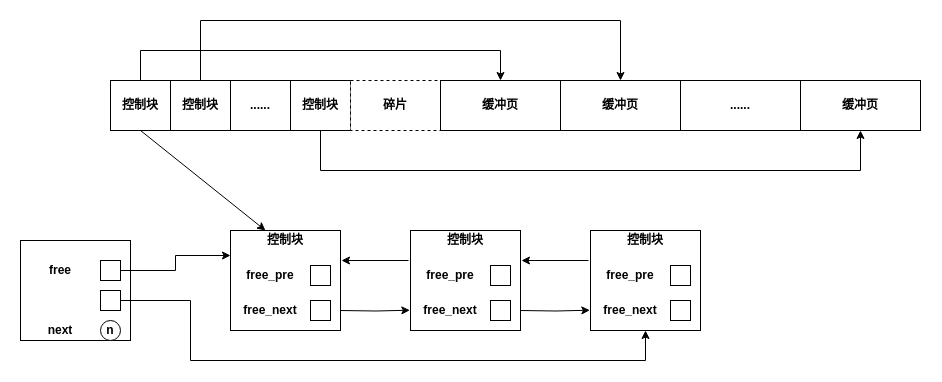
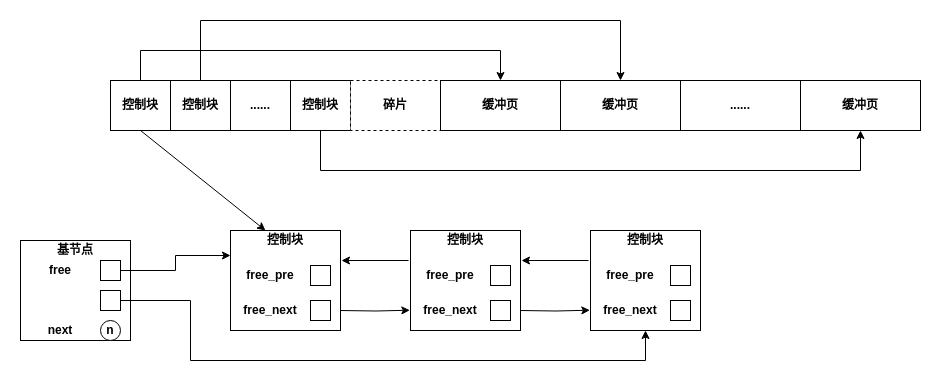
node "基节点": added
